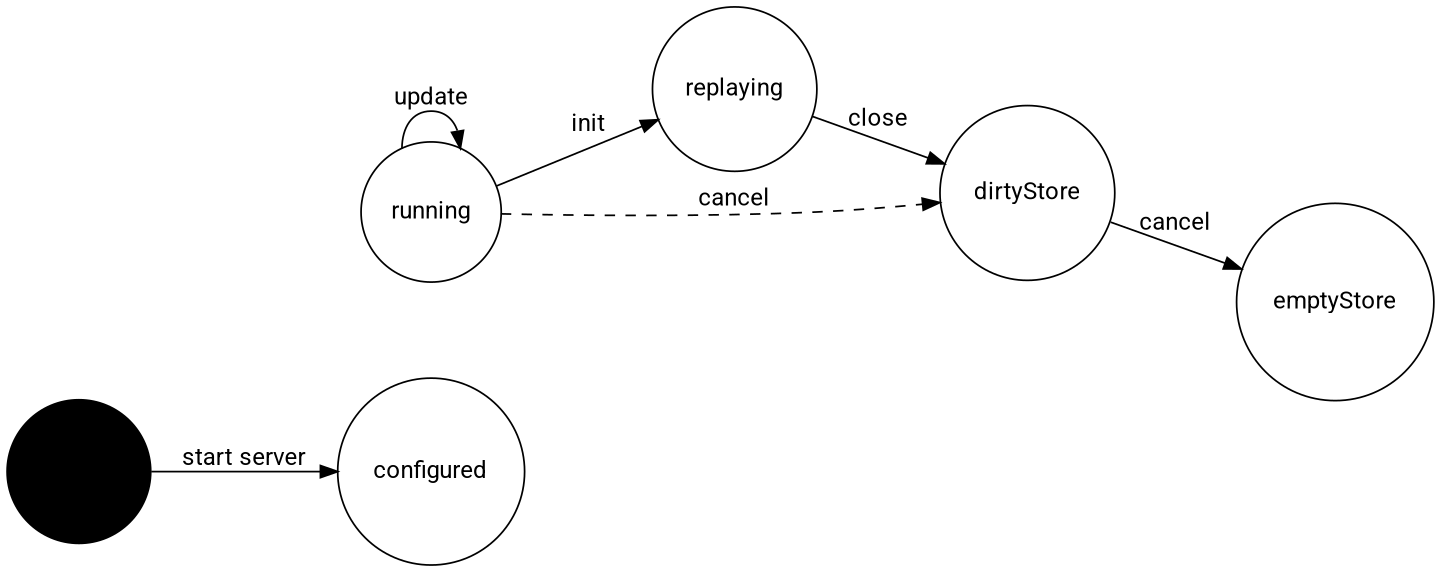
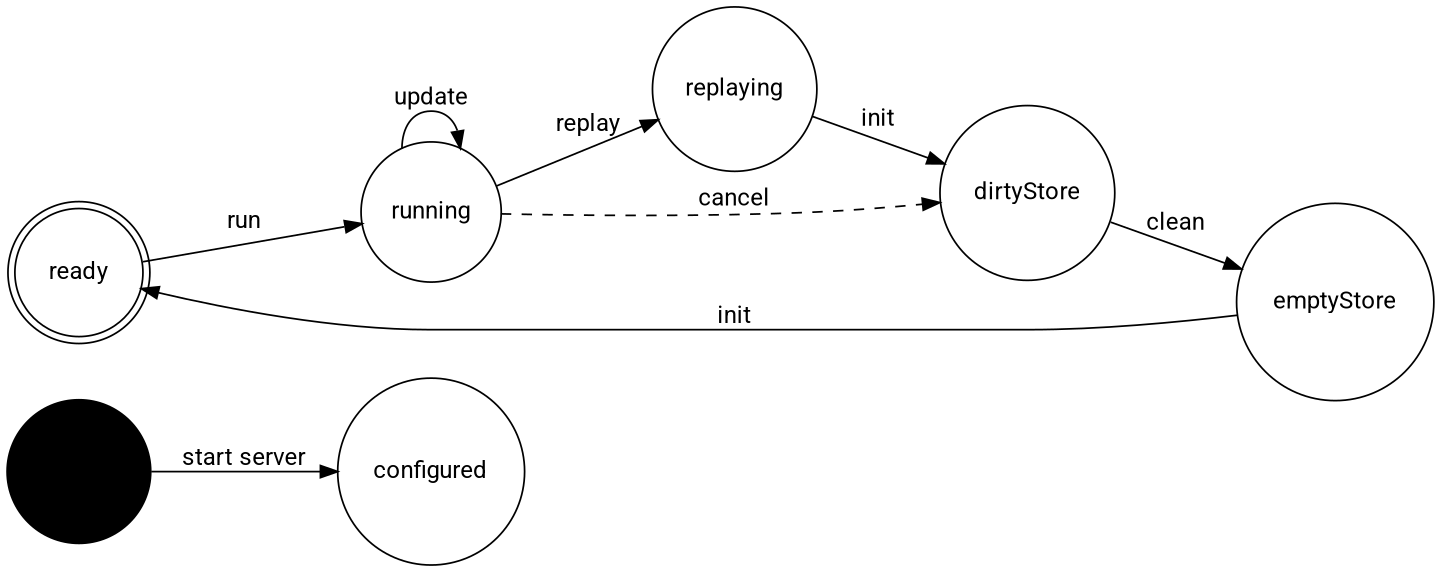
edge "replaying" -> "dirtyStore": label "close" -> "init"
edge "running" -> "replaying": label "init" -> "replay"
edge "dirtyStore" -> "emptyStore": label "cancel" -> "clean"
node "ready": added
